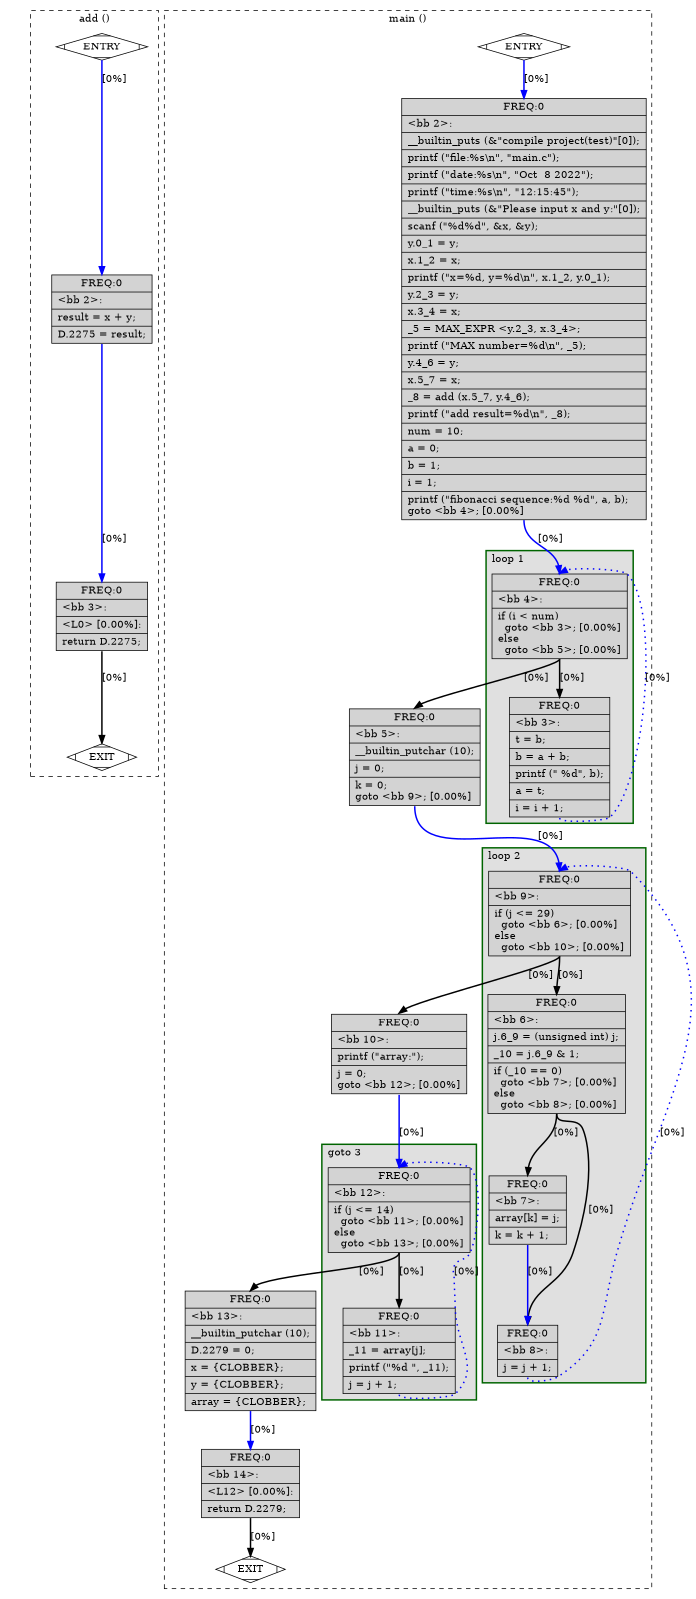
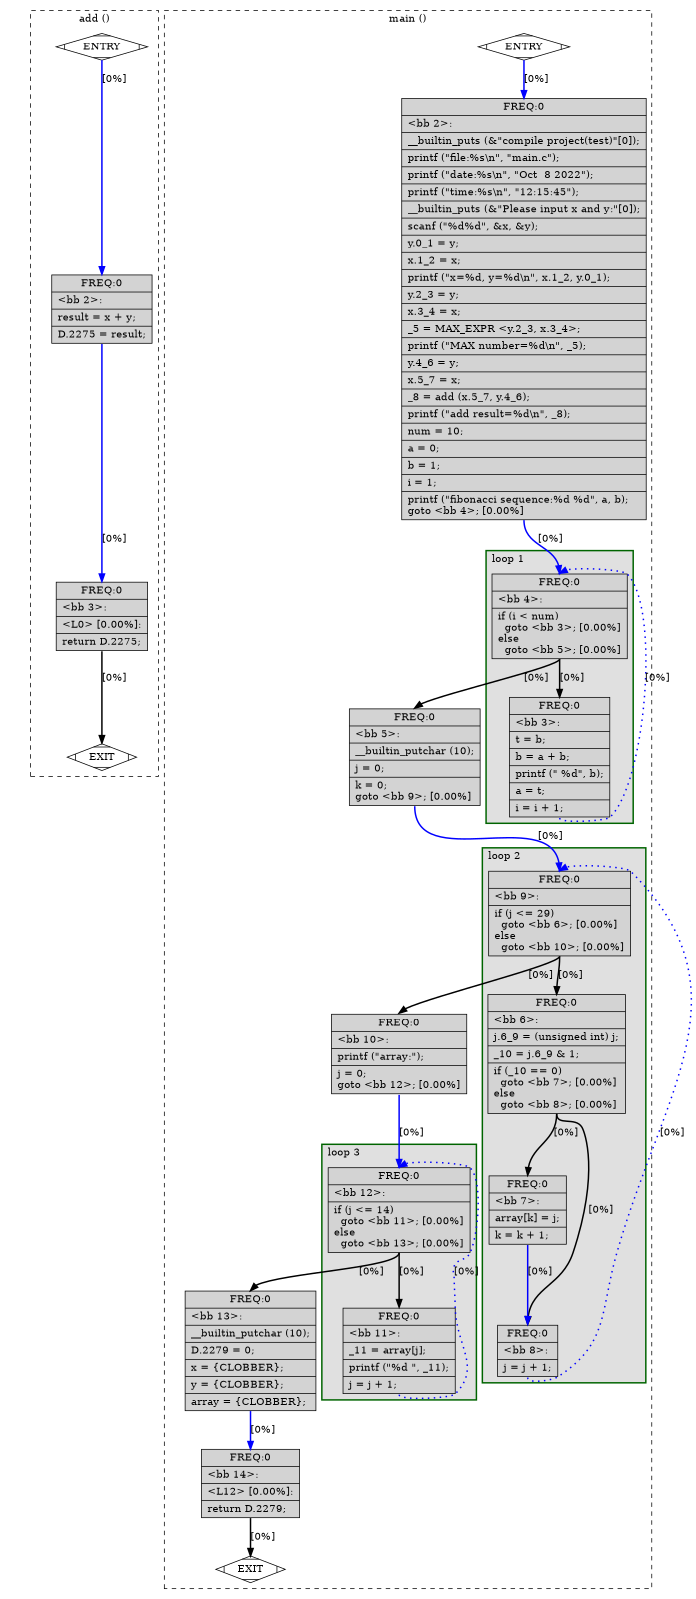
cluster "goto 3": label "goto 3" -> "loop 3"
